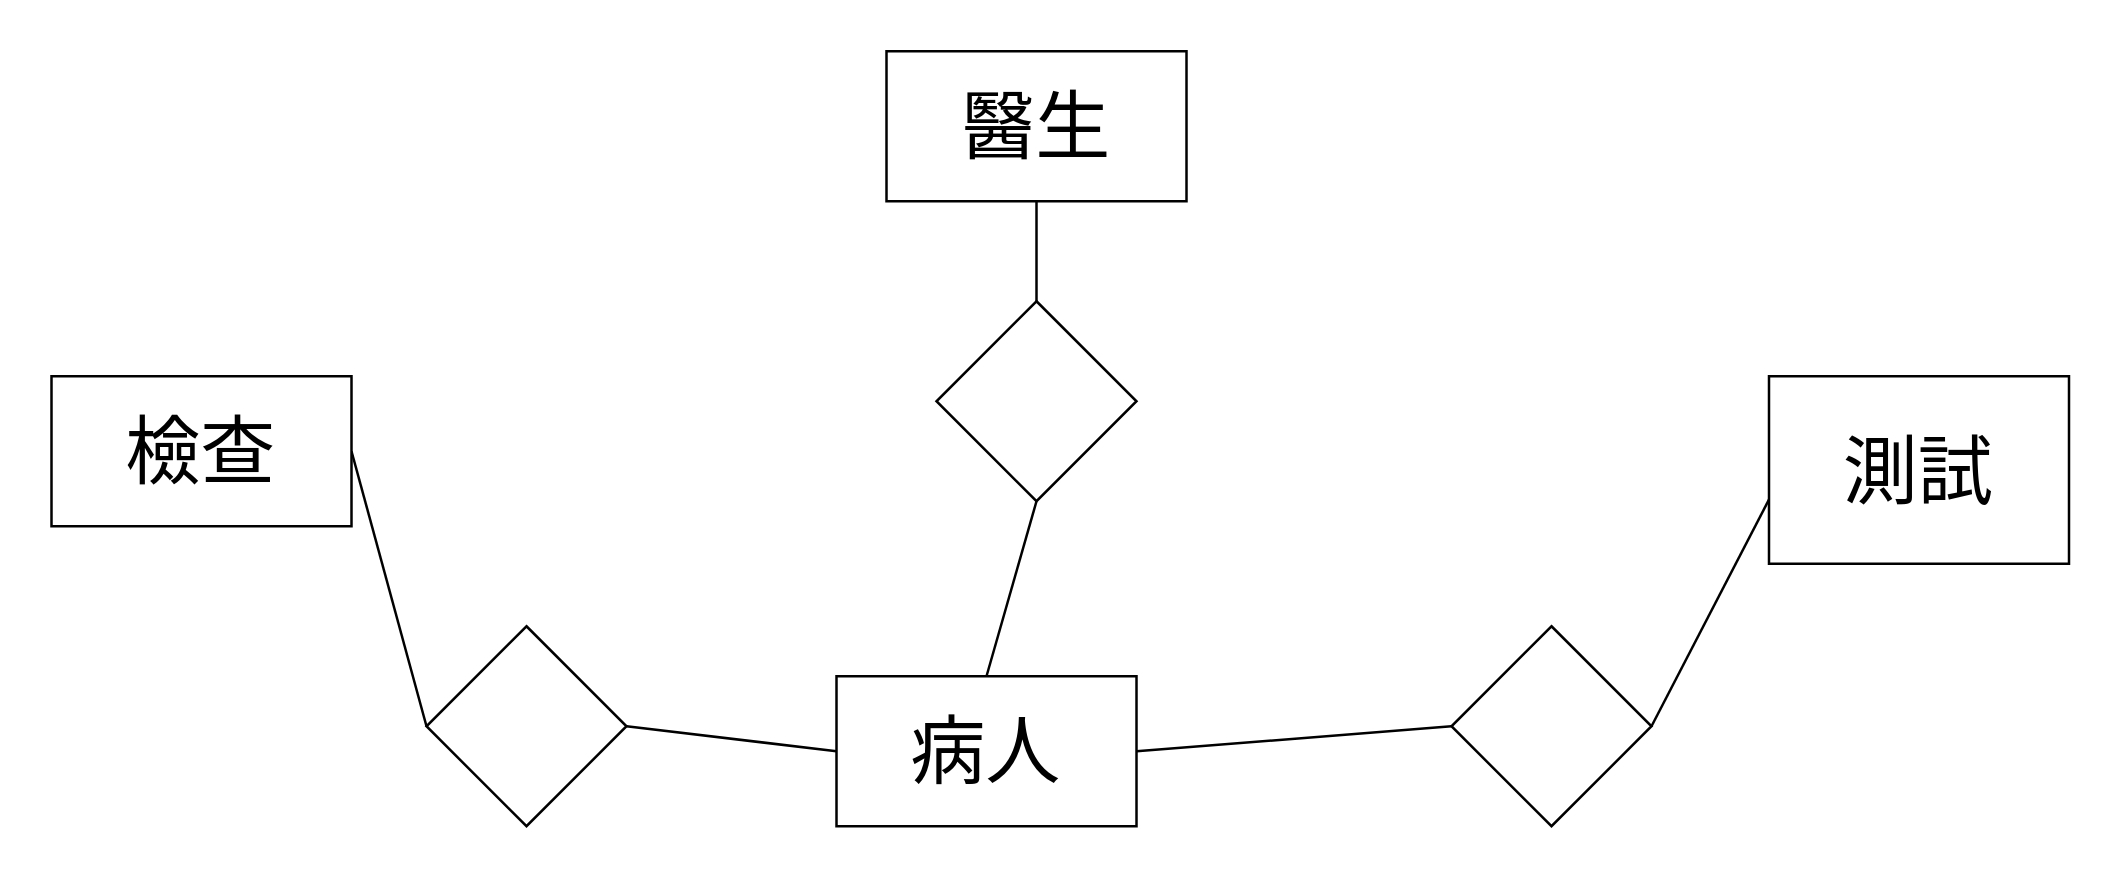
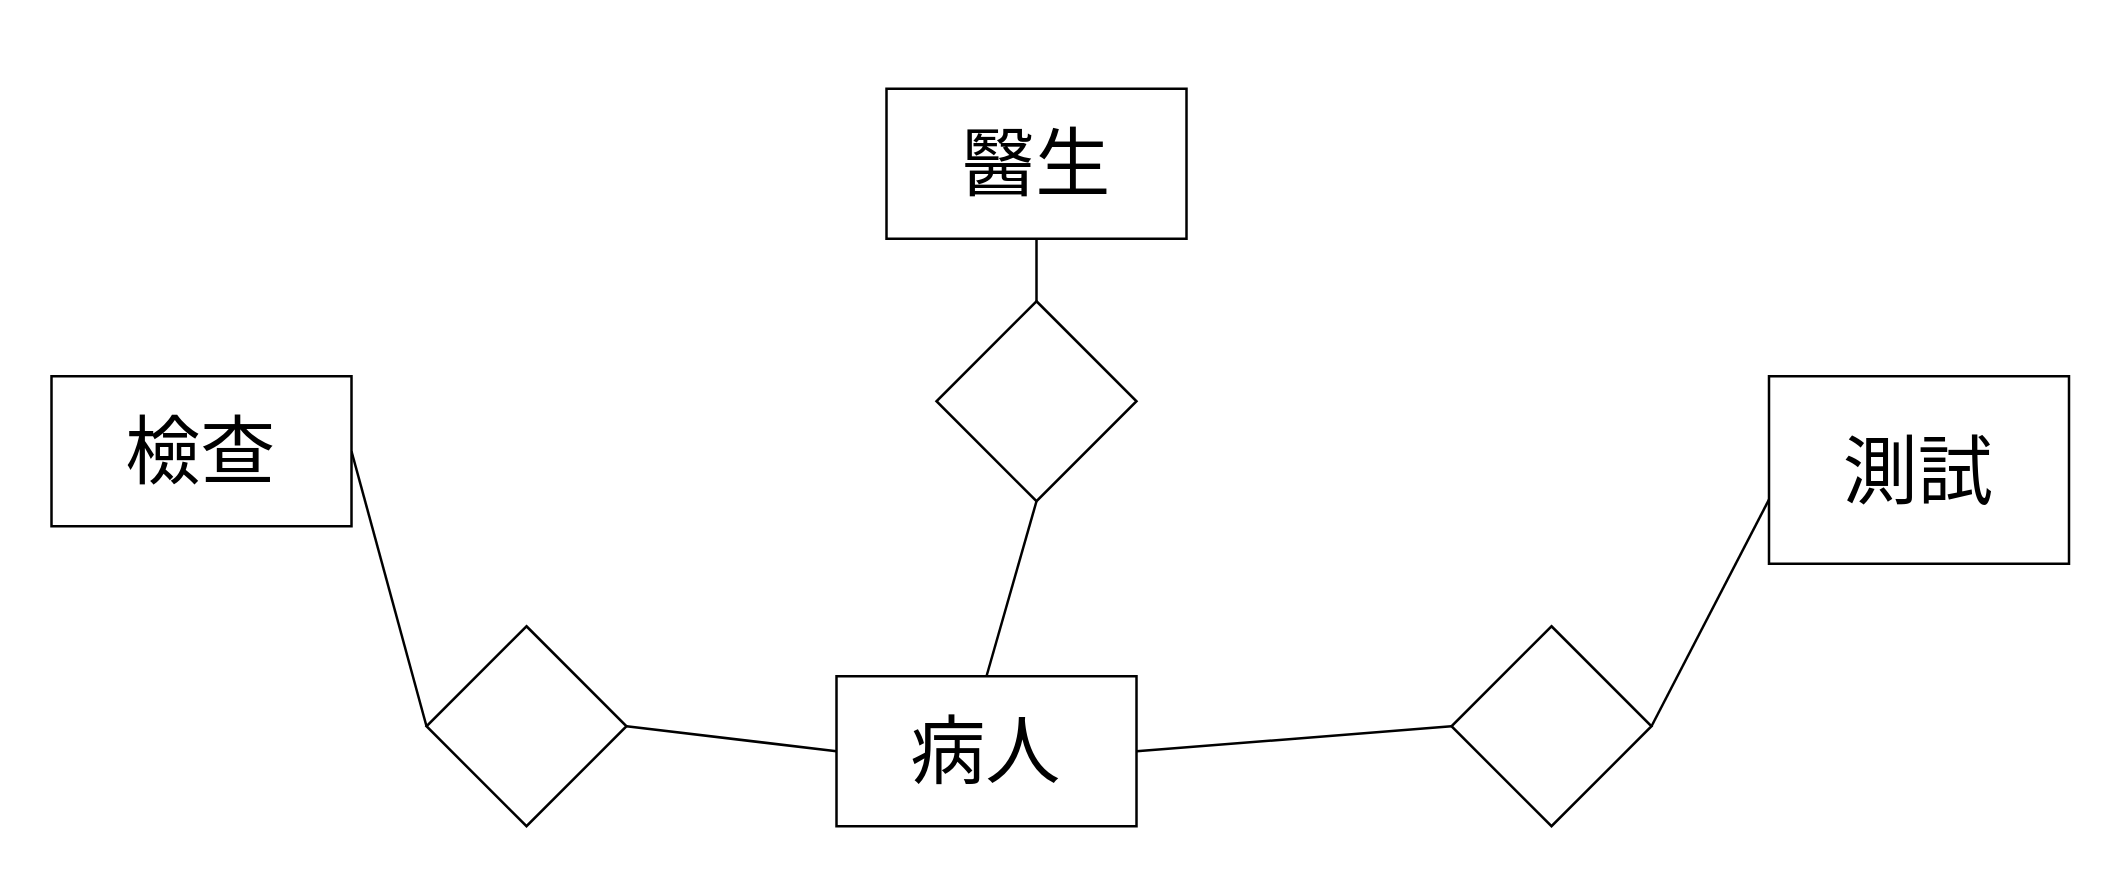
node "醫生": moved (1036, 126) -> (1036, 164)
